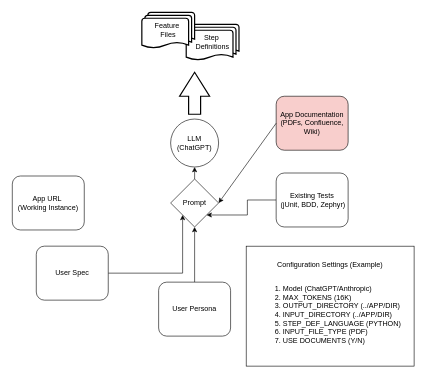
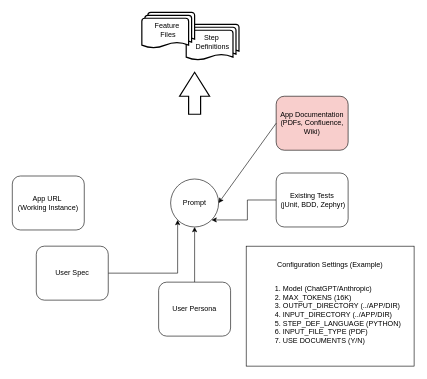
node "LLM (ChatGPT)": removed
edge "Prompt" -> "LLM (ChatGPT)": removed
node "Prompt": shape diamond -> ellipse
